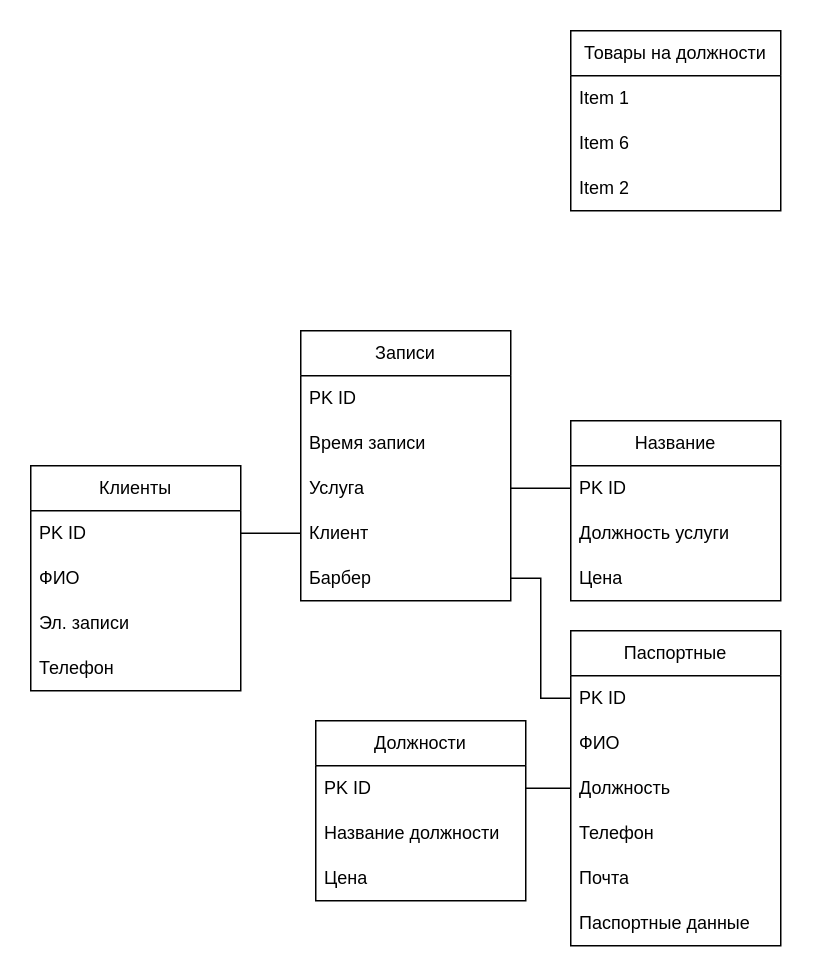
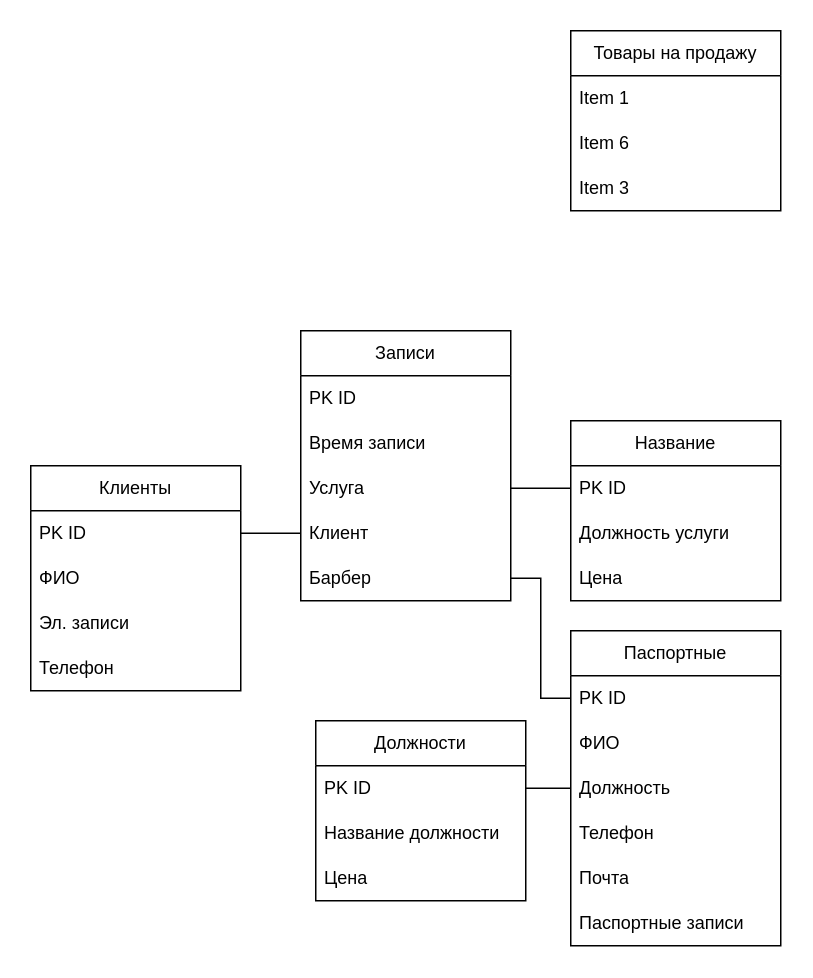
node "Товары на должности": label "Товары на должности" -> "Товары на продажу"
node "Item 2": label "Item 2" -> "Item 3"
node "Паспортные данные": label "Паспортные данные" -> "Паспортные записи"
